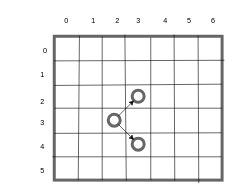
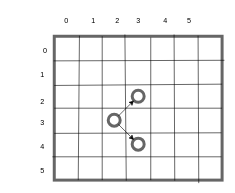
node "6": removed
